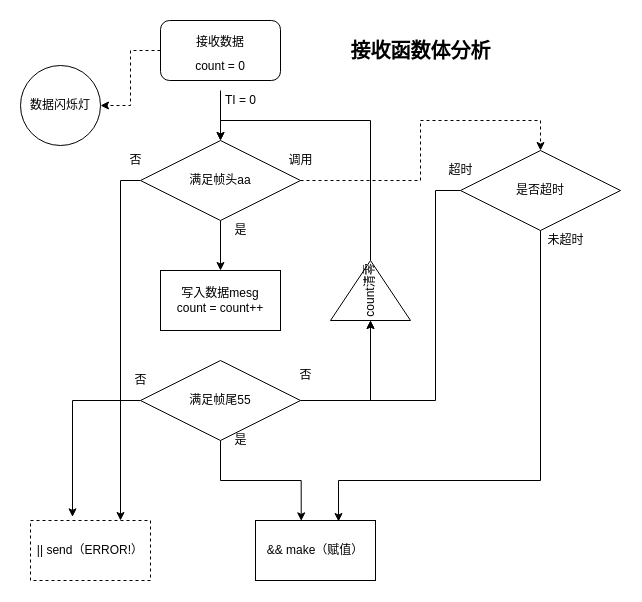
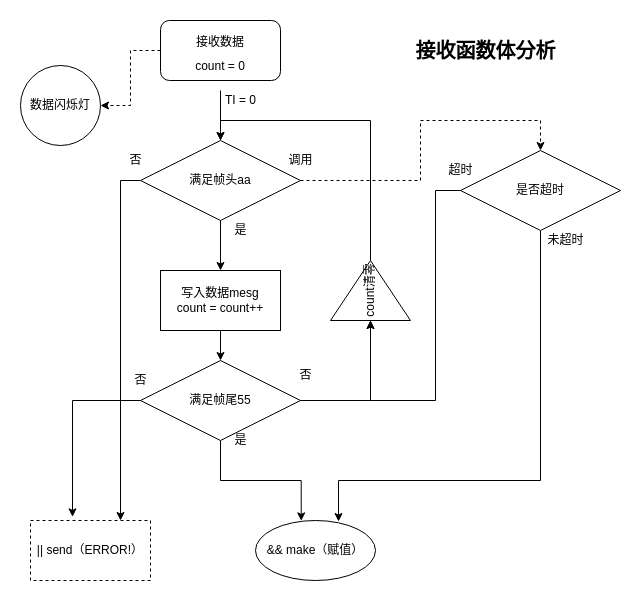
node "接收函数体分析": moved (421, 51) -> (486, 51)
edge "写入数据mesg count = count++" -> "满足帧尾55": added
node "&& make（赋值）": shape rectangle -> ellipse
